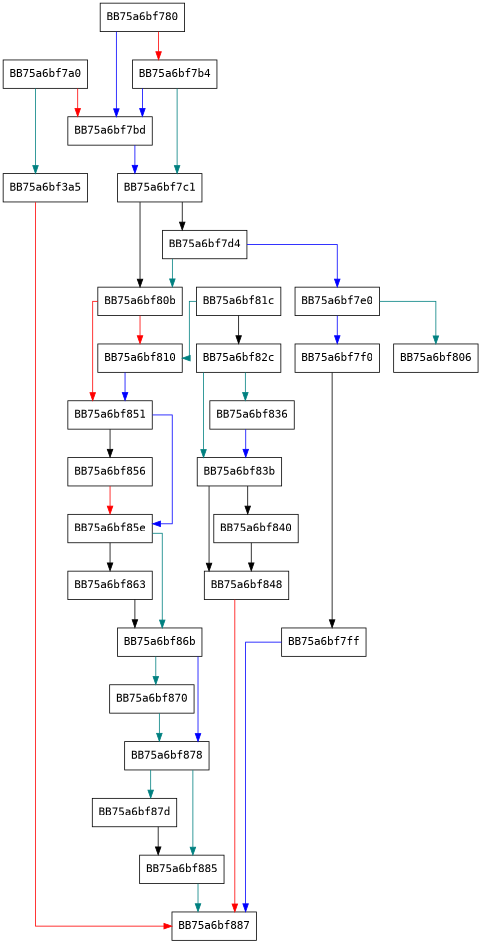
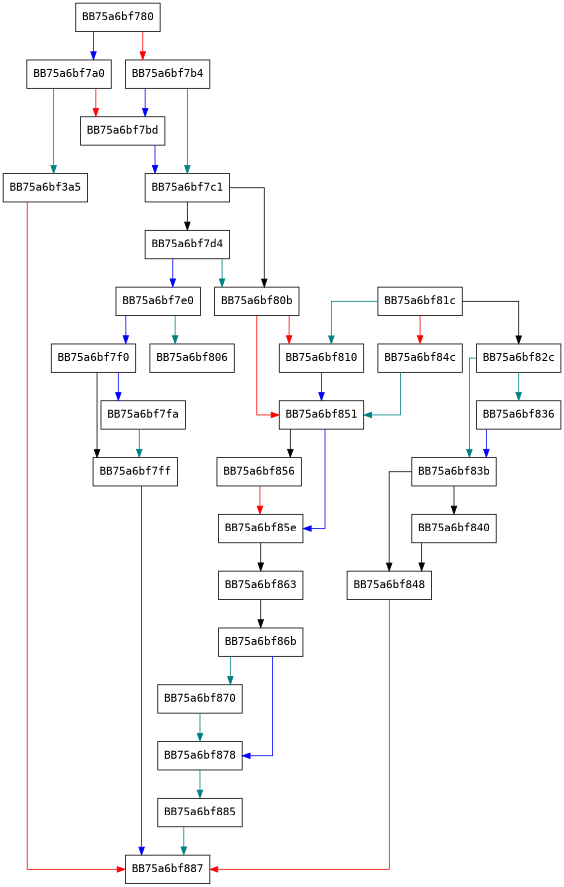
edge "BB75a6bf780" -> "BB75a6bf7bd": now "BB75a6bf780" -> "BB75a6bf7a0"
node "BB75a6bf84c": added
node "BB75a6bf7fa": added
edge "BB75a6bf85e" -> "BB75a6bf86b": removed
node "BB75a6bf87d": removed
